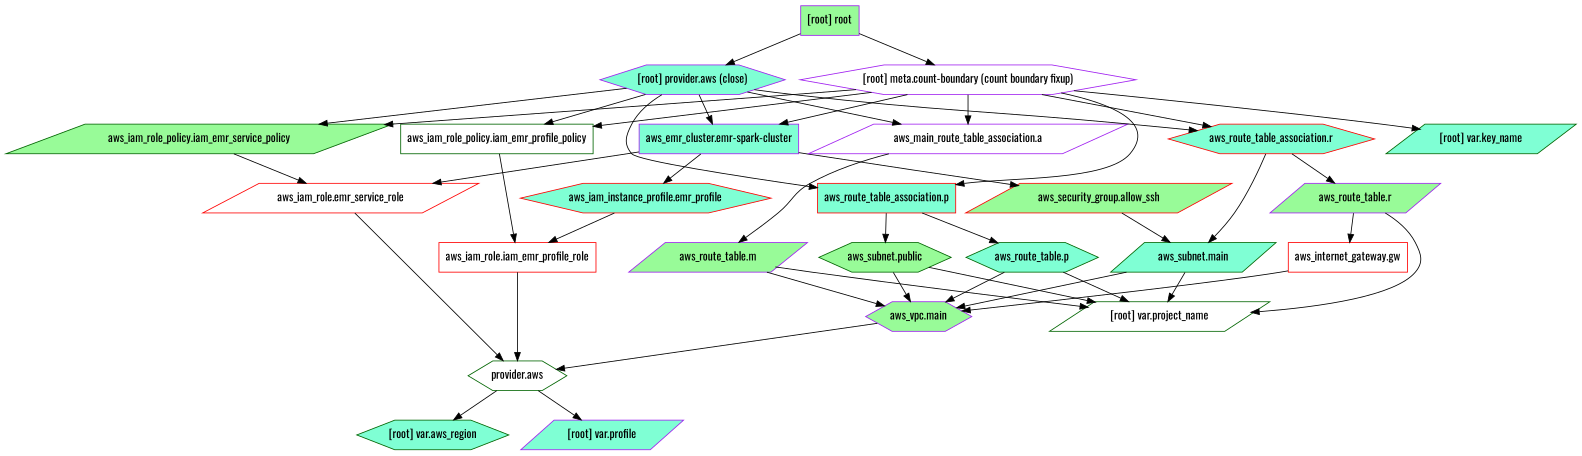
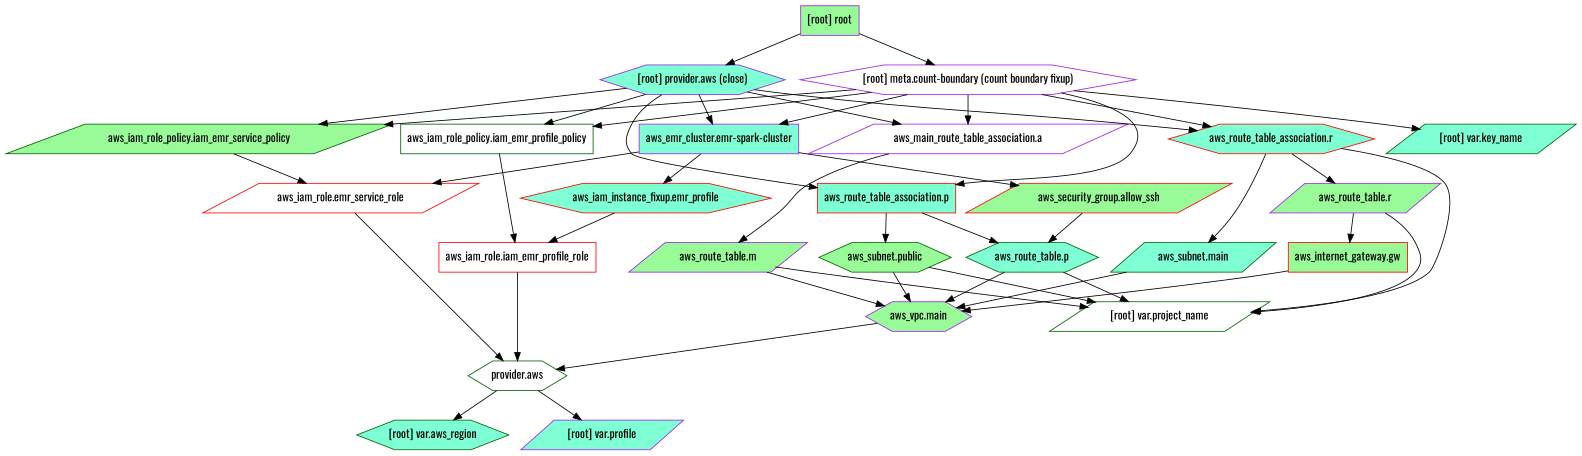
node "aws_iam_instance_profile.emr_profile": label "aws_iam_instance_profile.emr_profile" -> "aws_iam_instance_fixup.emr_profile"
edge "aws_security_group.allow_ssh" -> "aws_subnet.main": now "aws_security_group.allow_ssh" -> "aws_route_table.p"
node "aws_internet_gateway.gw": fillcolor white -> palegreen
edge "aws_subnet.main" -> "[root] var.project_name": now "aws_route_table_association.r" -> "[root] var.project_name"
